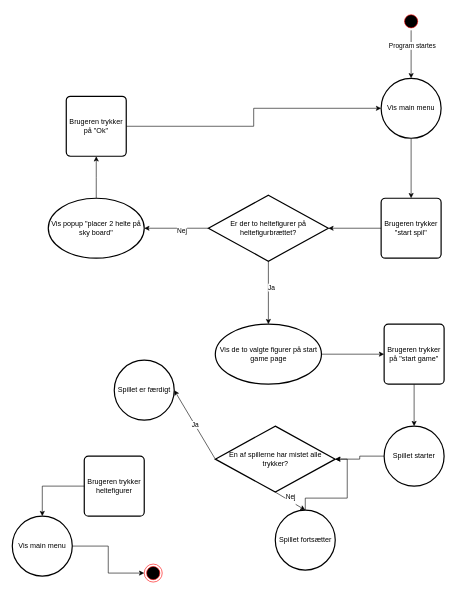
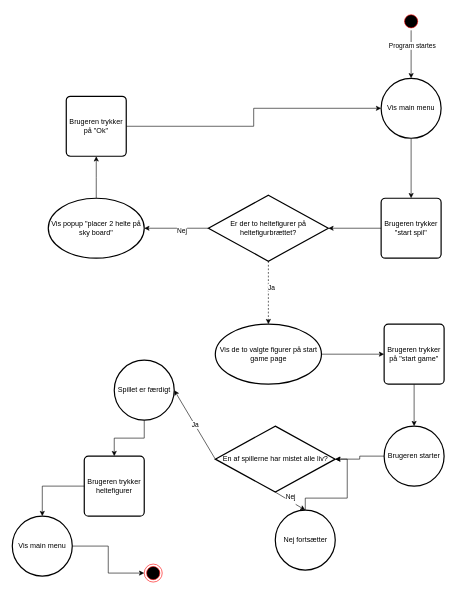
edge "Er der to heltefigurer på heltefigurbrættet?" -> "Vis de to valgte figurer på start game page": style solid -> dashed
edge "Spillet er færdigt" -> "Brugeren trykker heltefigurer": added
node "Spillet starter": label "Spillet starter" -> "Brugeren starter"
node "En af spillerne har mistet alle trykker?": label "En af spillerne har mistet alle trykker?" -> "En af spillerne har mistet alle liv?"
node "Spillet fortsætter": label "Spillet fortsætter" -> "Nej fortsætter"
